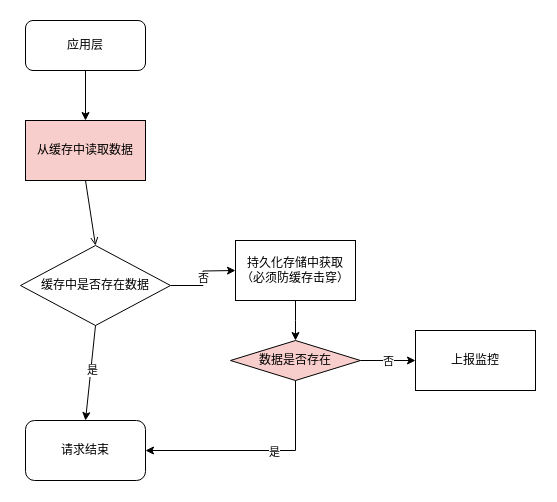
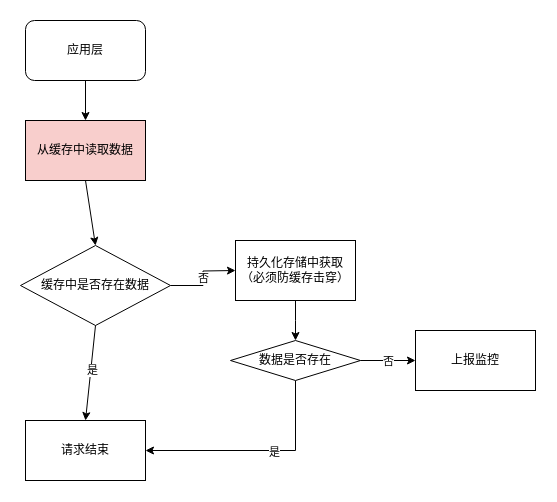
node "应用层": size 120x50 -> 120x60
edge "从缓存中读取数据" -> "缓存中是否存在数据": arrowhead open -> classic
node "数据是否存在": fillcolor #f8cecc -> #ffffff
node "请求结束": shape rounded rectangle -> rectangle
